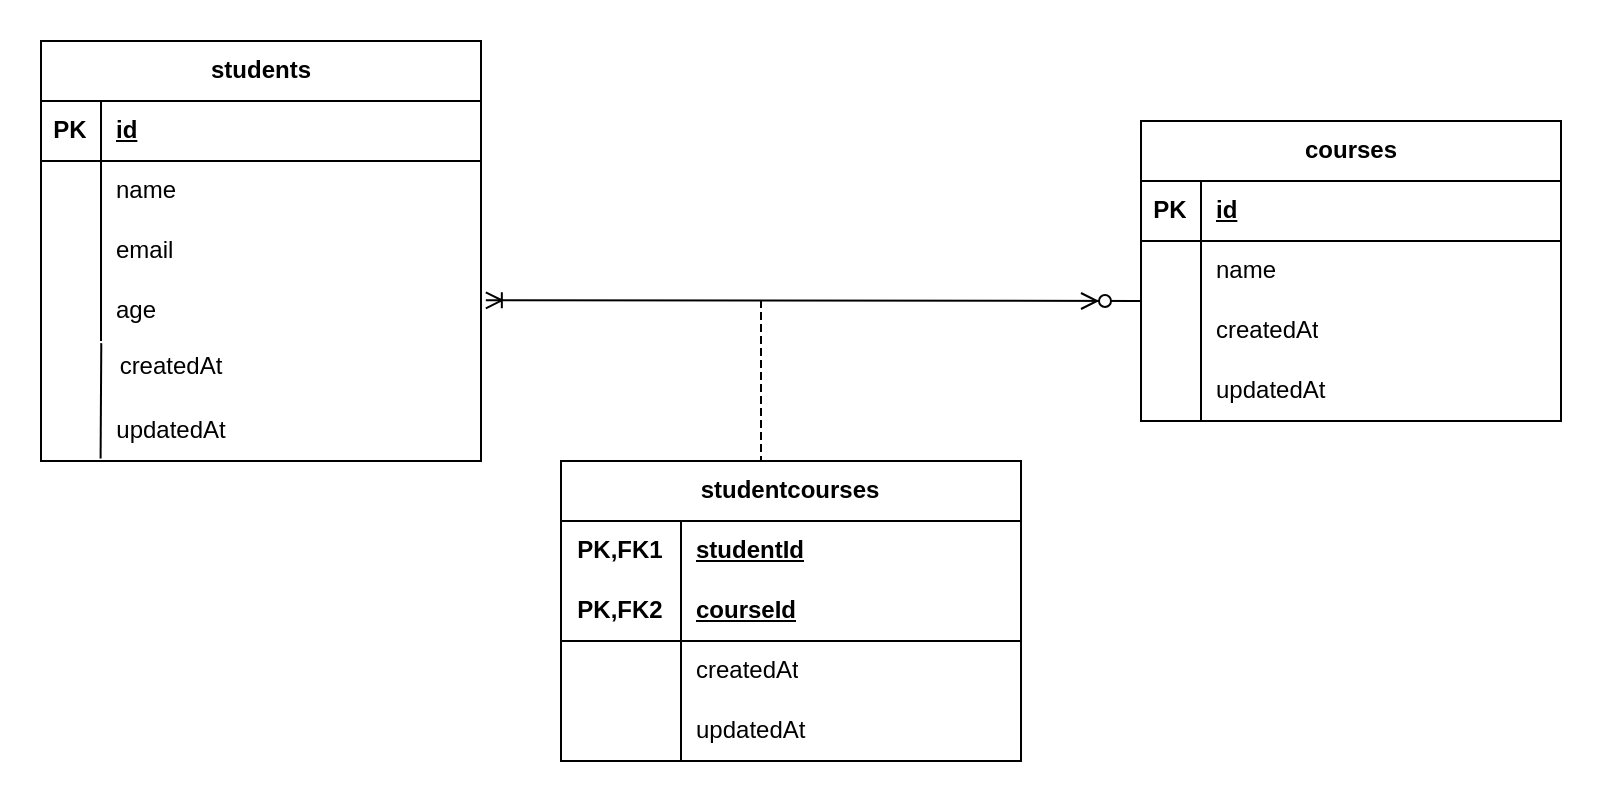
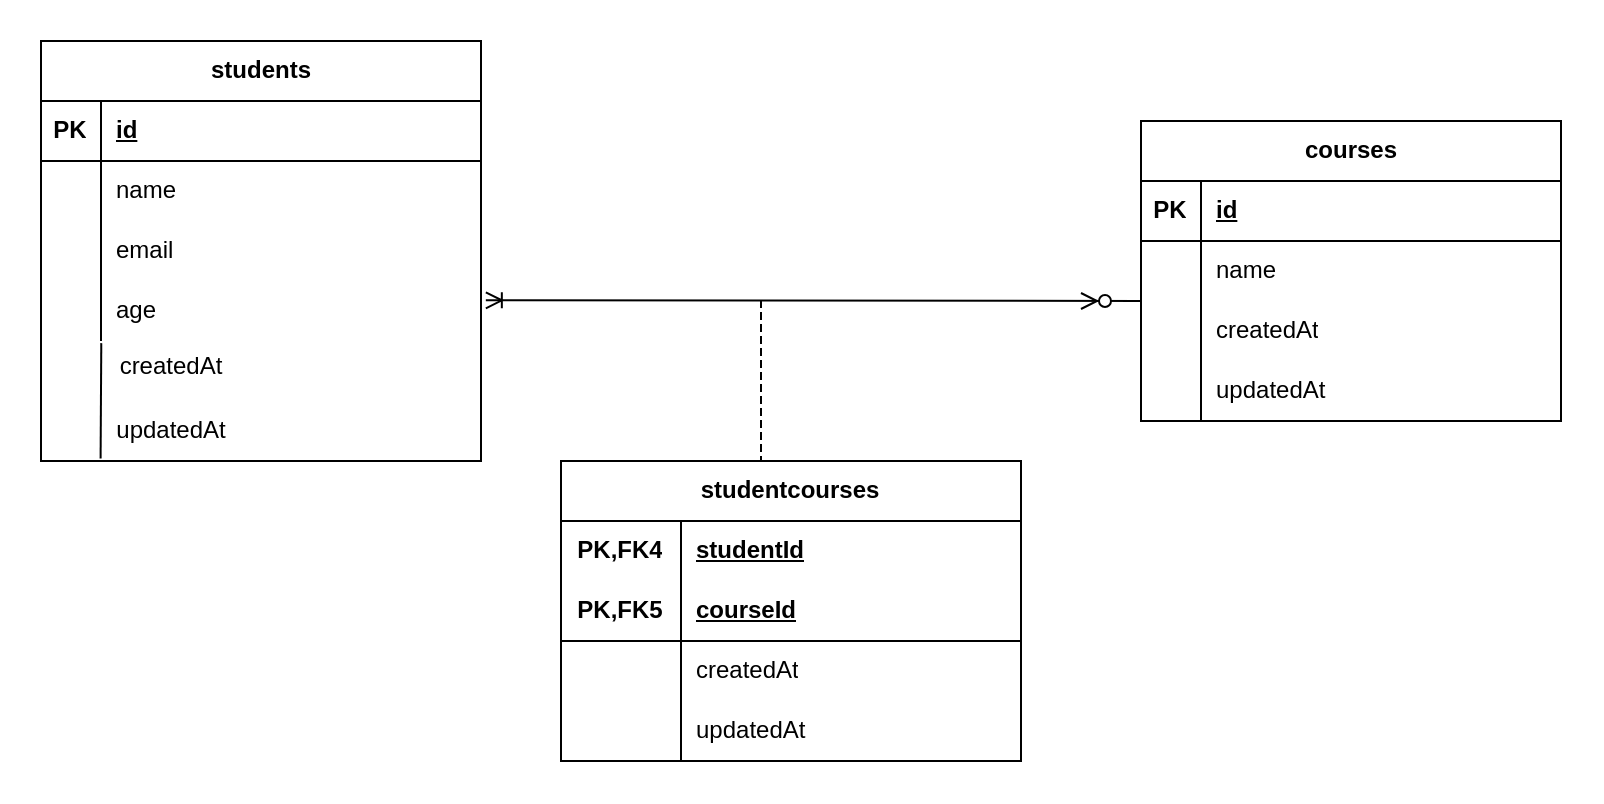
node "PK,FK1": label "PK,FK1" -> "PK,FK4"
node "PK,FK2": label "PK,FK2" -> "PK,FK5"
